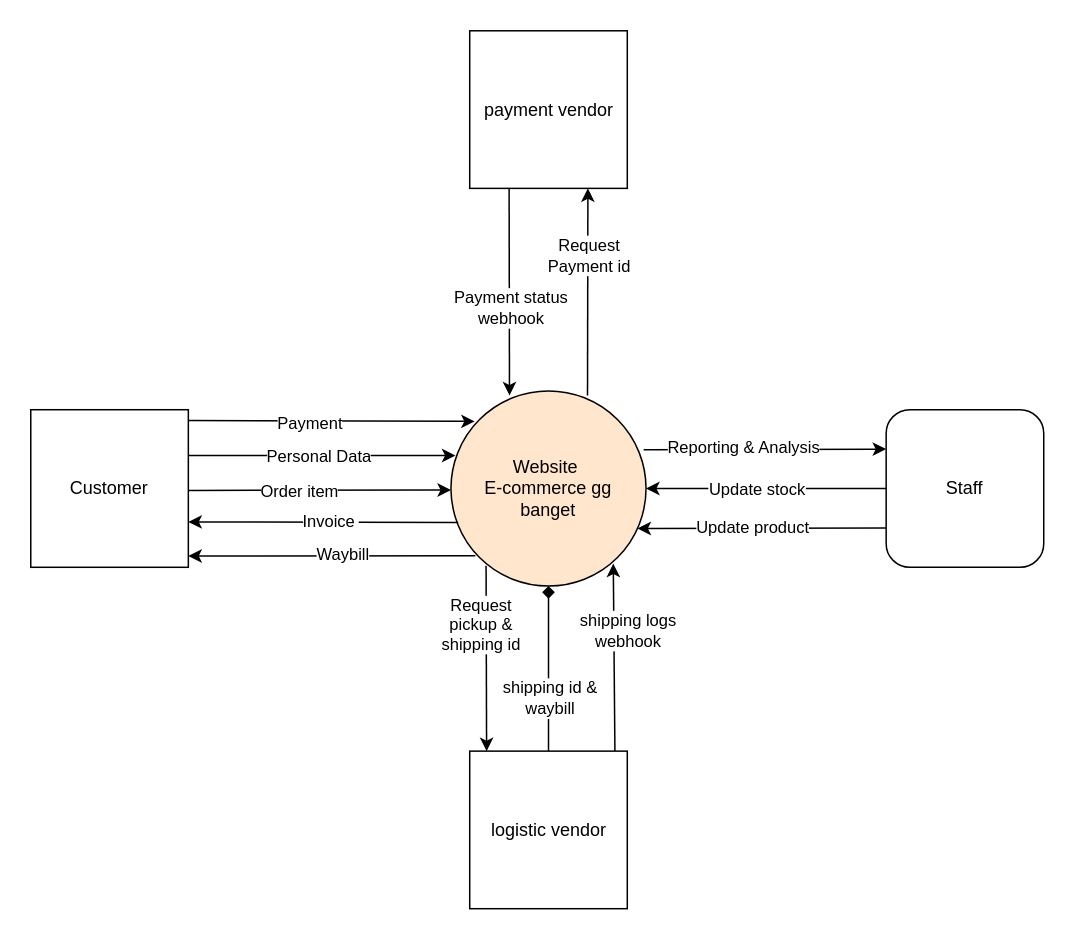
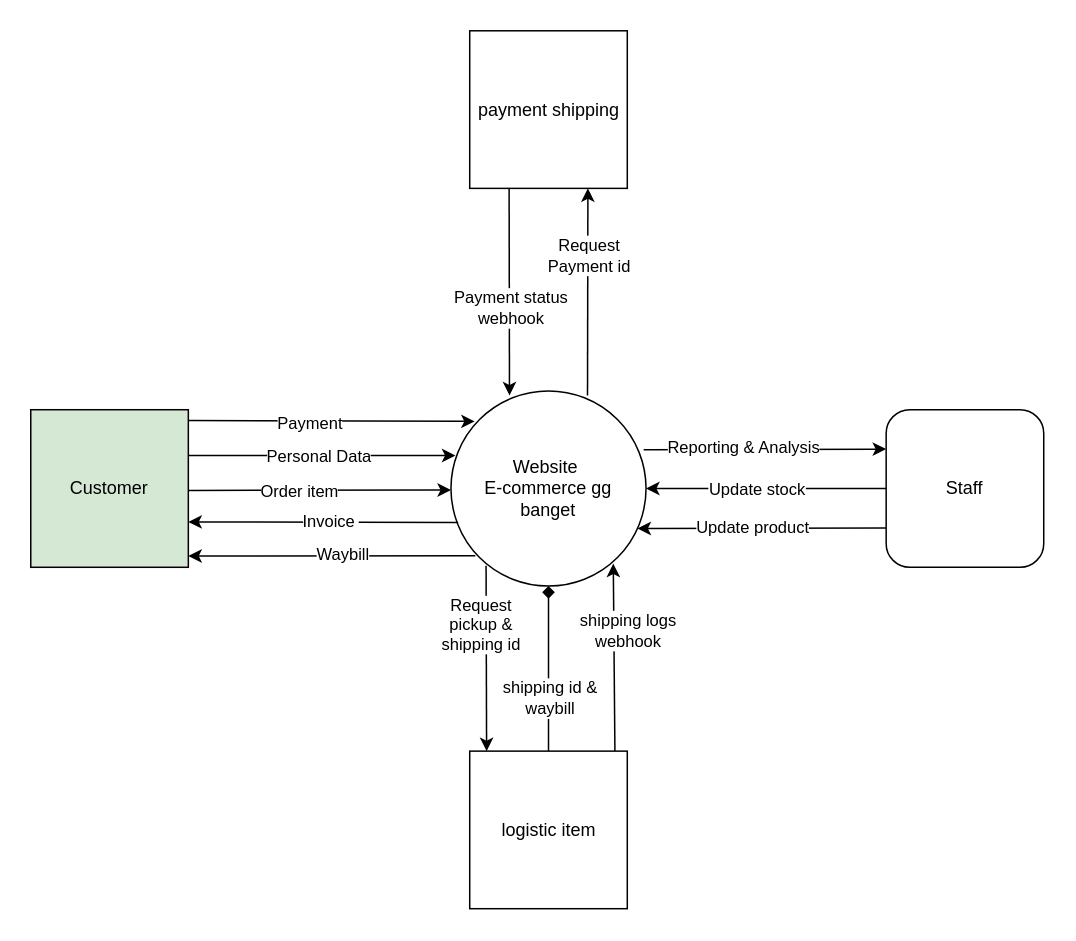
node "payment vendor": label "payment vendor" -> "payment shipping"
node "Customer": fillcolor #ffffff -> #d5e8d4
node "Website E-commerce gg banget": fillcolor #ffe6cc -> #ffffff
node "logistic vendor": label "logistic vendor" -> "logistic item"
